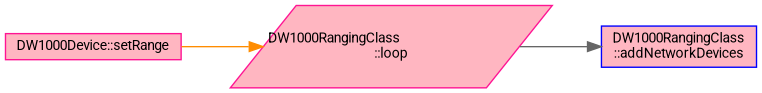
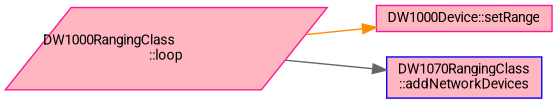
edge "DW1000Device::setRange" -> "DW1000RangingClass ::loop": reversed
node "DW1000RangingClass ::addNetworkDevices": label "DW1000RangingClass ::addNetworkDevices" -> "DW1070RangingClass ::addNetworkDevices"
